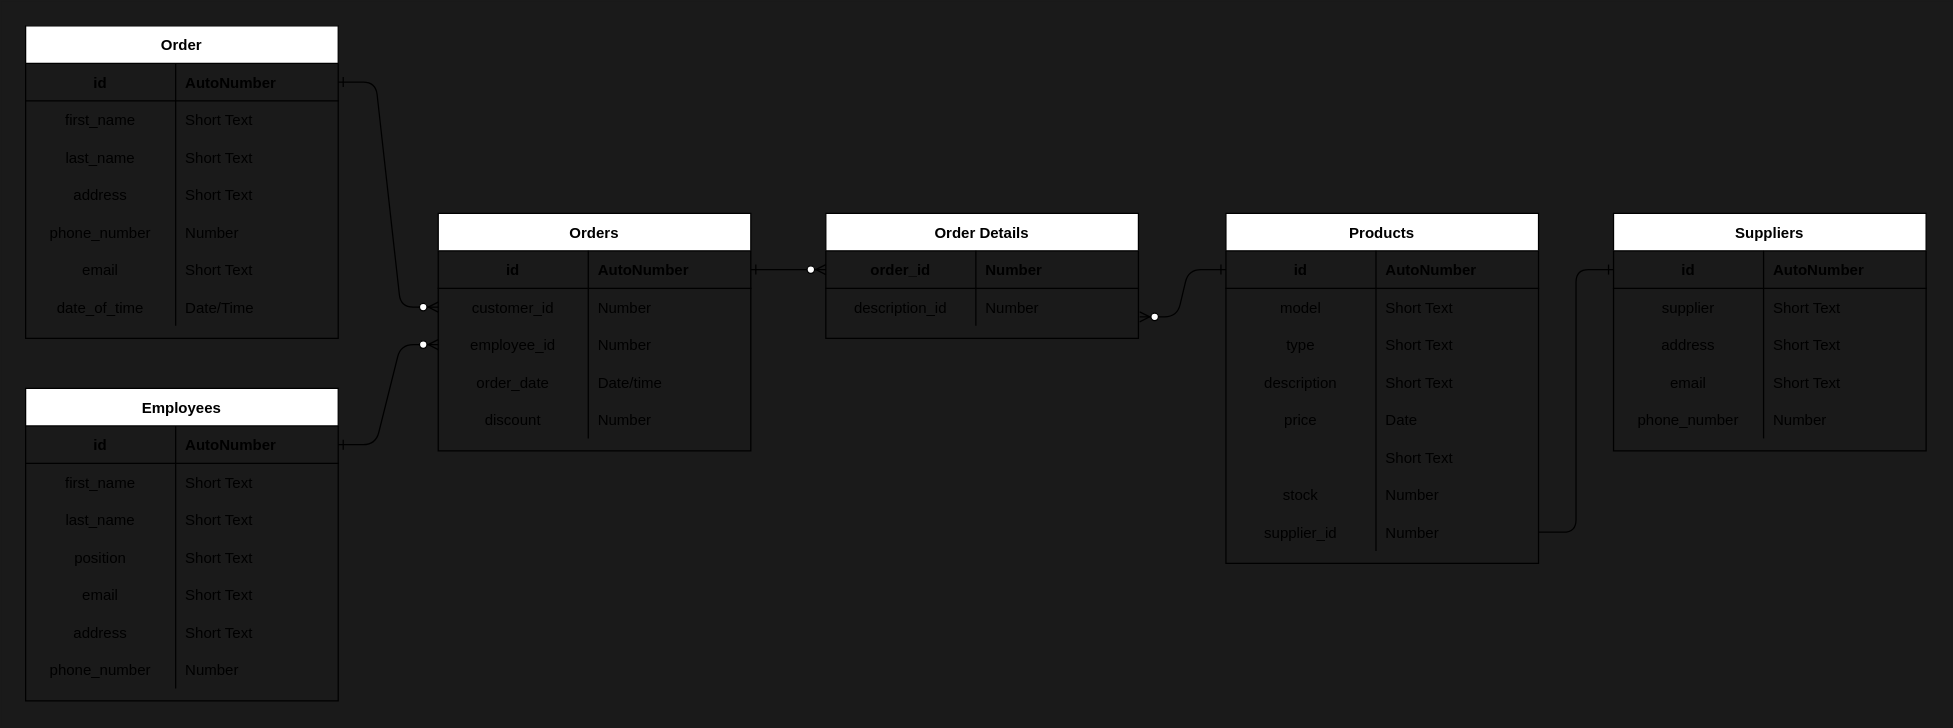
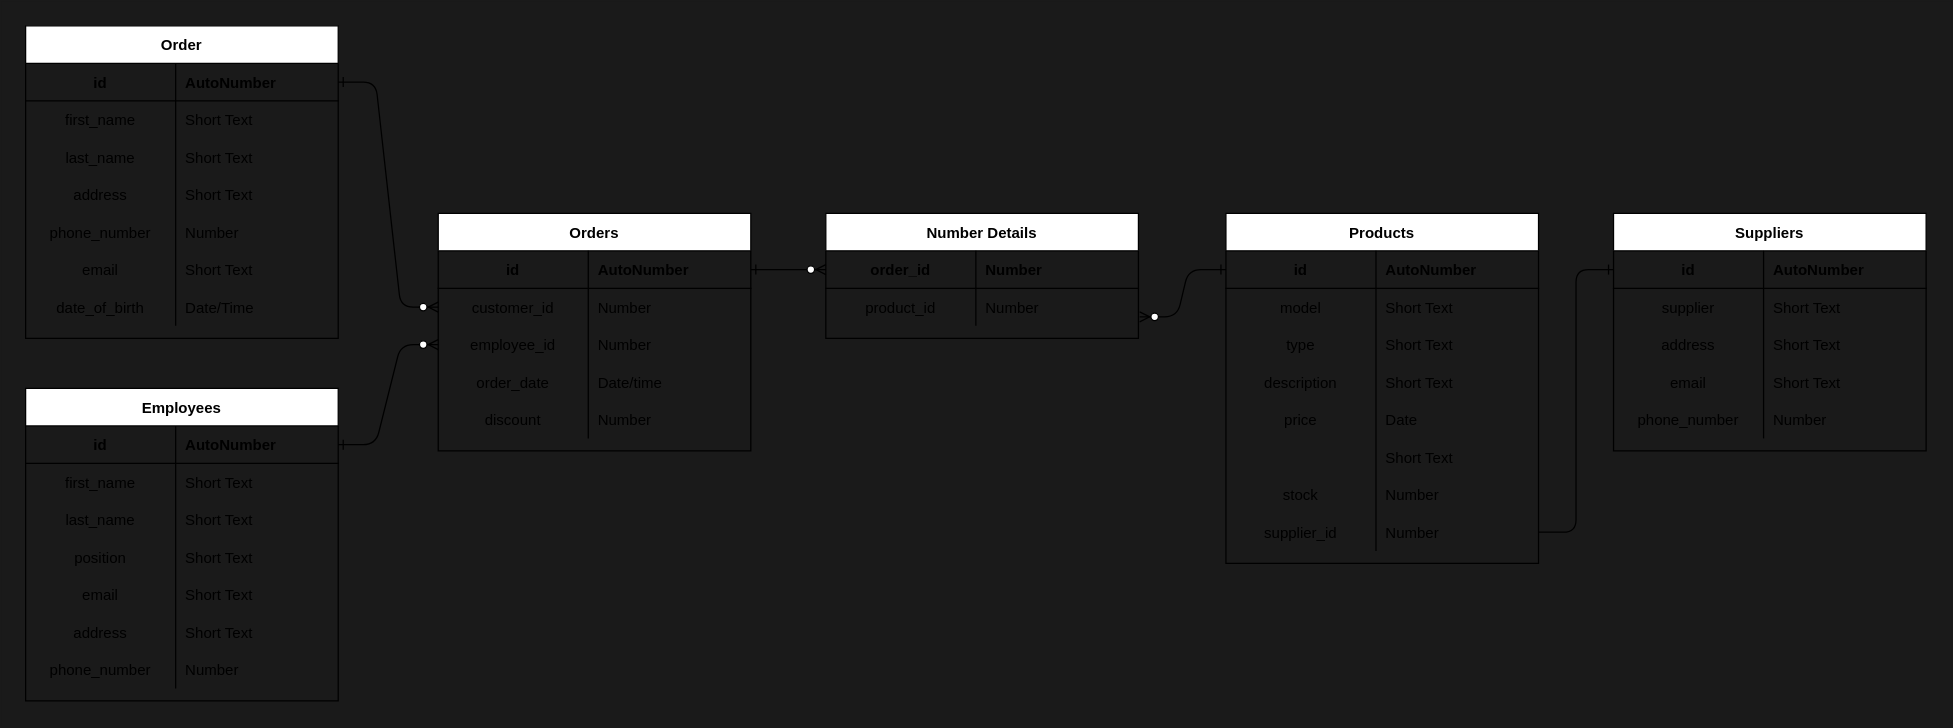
node "Order Details": label "Order Details" -> "Number Details"
node "date_of_time": label "date_of_time" -> "date_of_birth"
node "description_id": label "description_id" -> "product_id"
